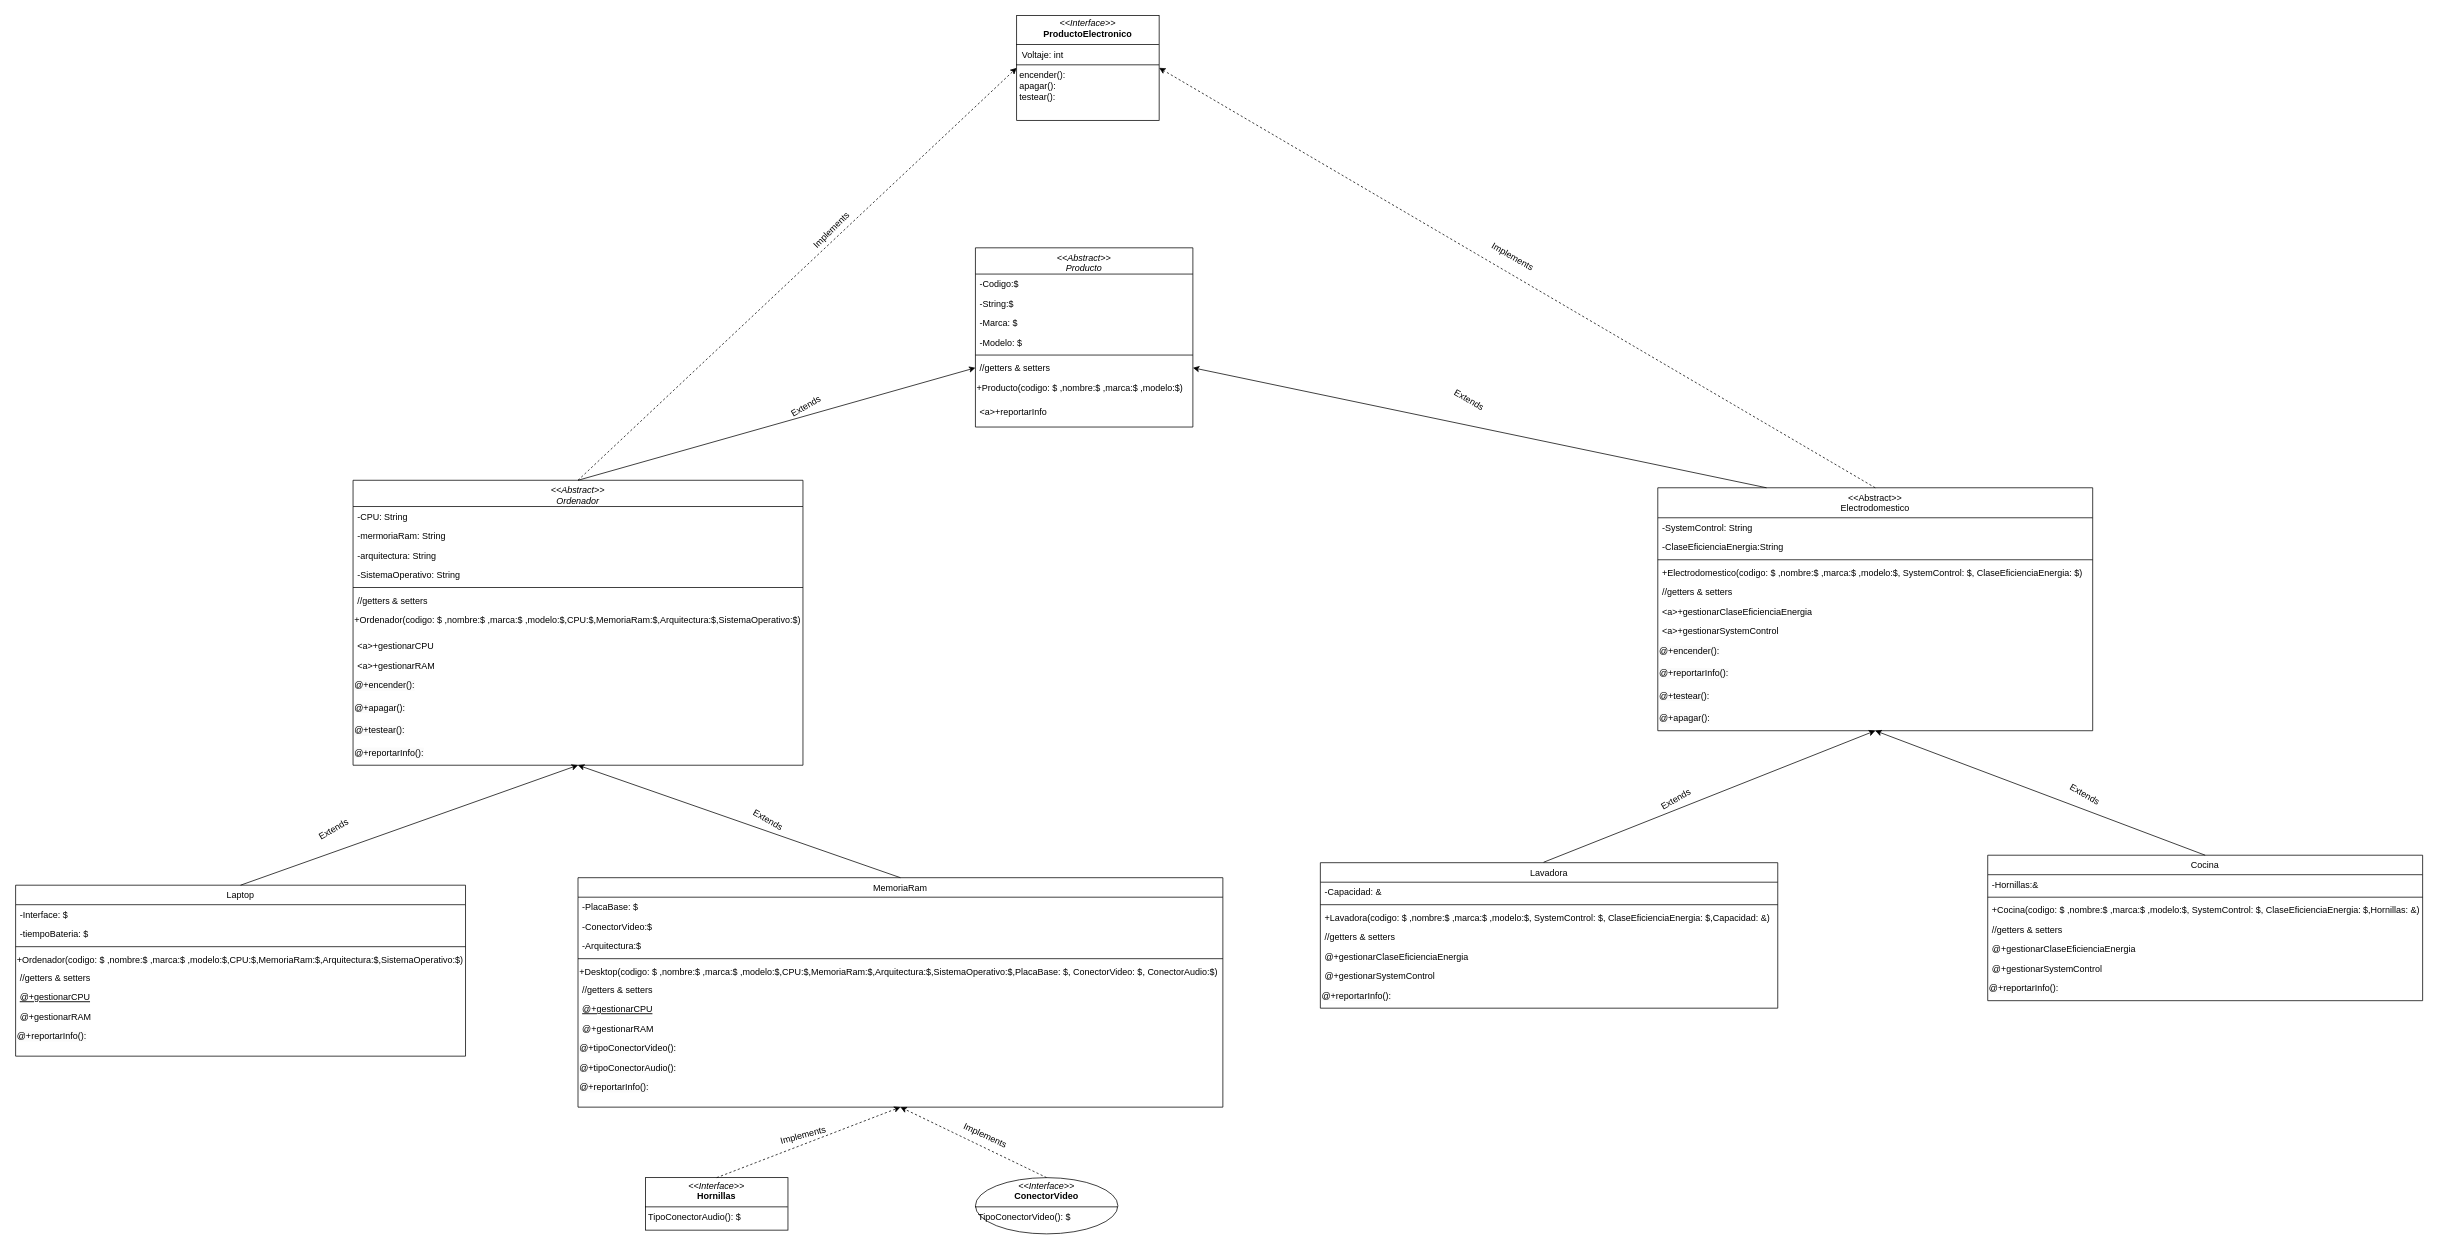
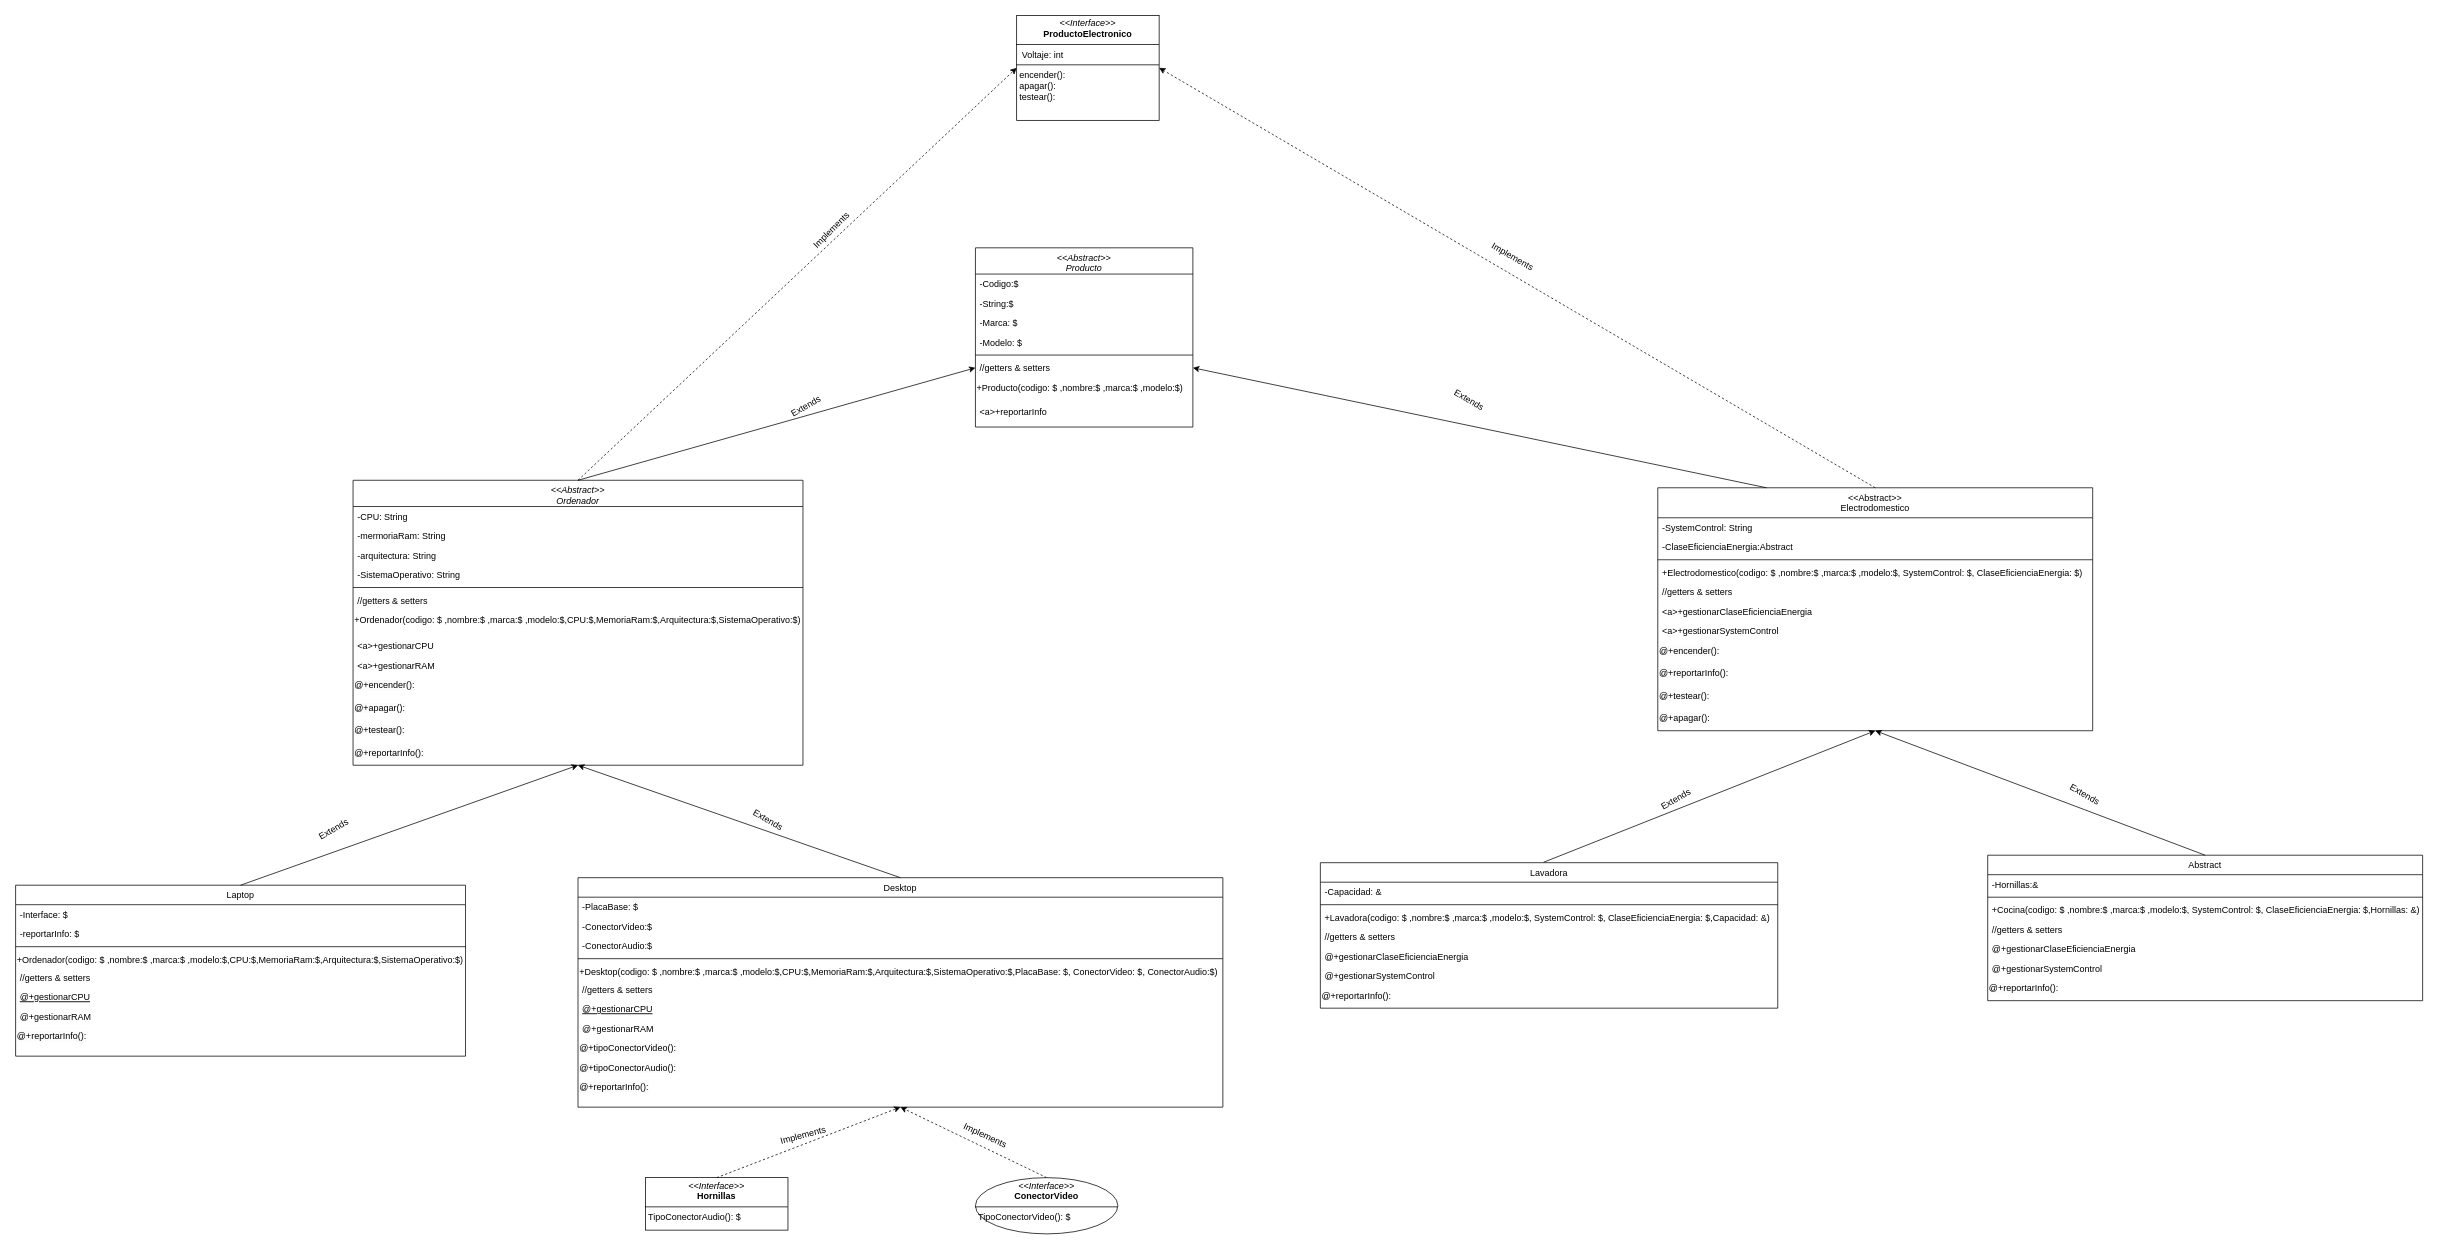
node "-ClaseEficienciaEnergia:String": label "-ClaseEficienciaEnergia:String" -> "-ClaseEficienciaEnergia:Abstract"
node "Cocina": label "Cocina" -> "Abstract"
node "MemoriaRam": label "MemoriaRam" -> "Desktop"
node "-tiempoBateria: $": label "-tiempoBateria: $" -> "-reportarInfo: $"
node "-Arquitectura:$": label "-Arquitectura:$" -> "-ConectorAudio:$"
